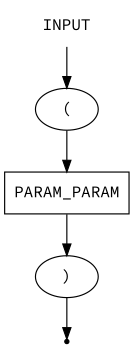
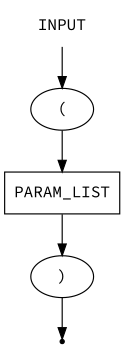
node "PARAM_PARAM": label "PARAM_PARAM" -> "PARAM_LIST"
